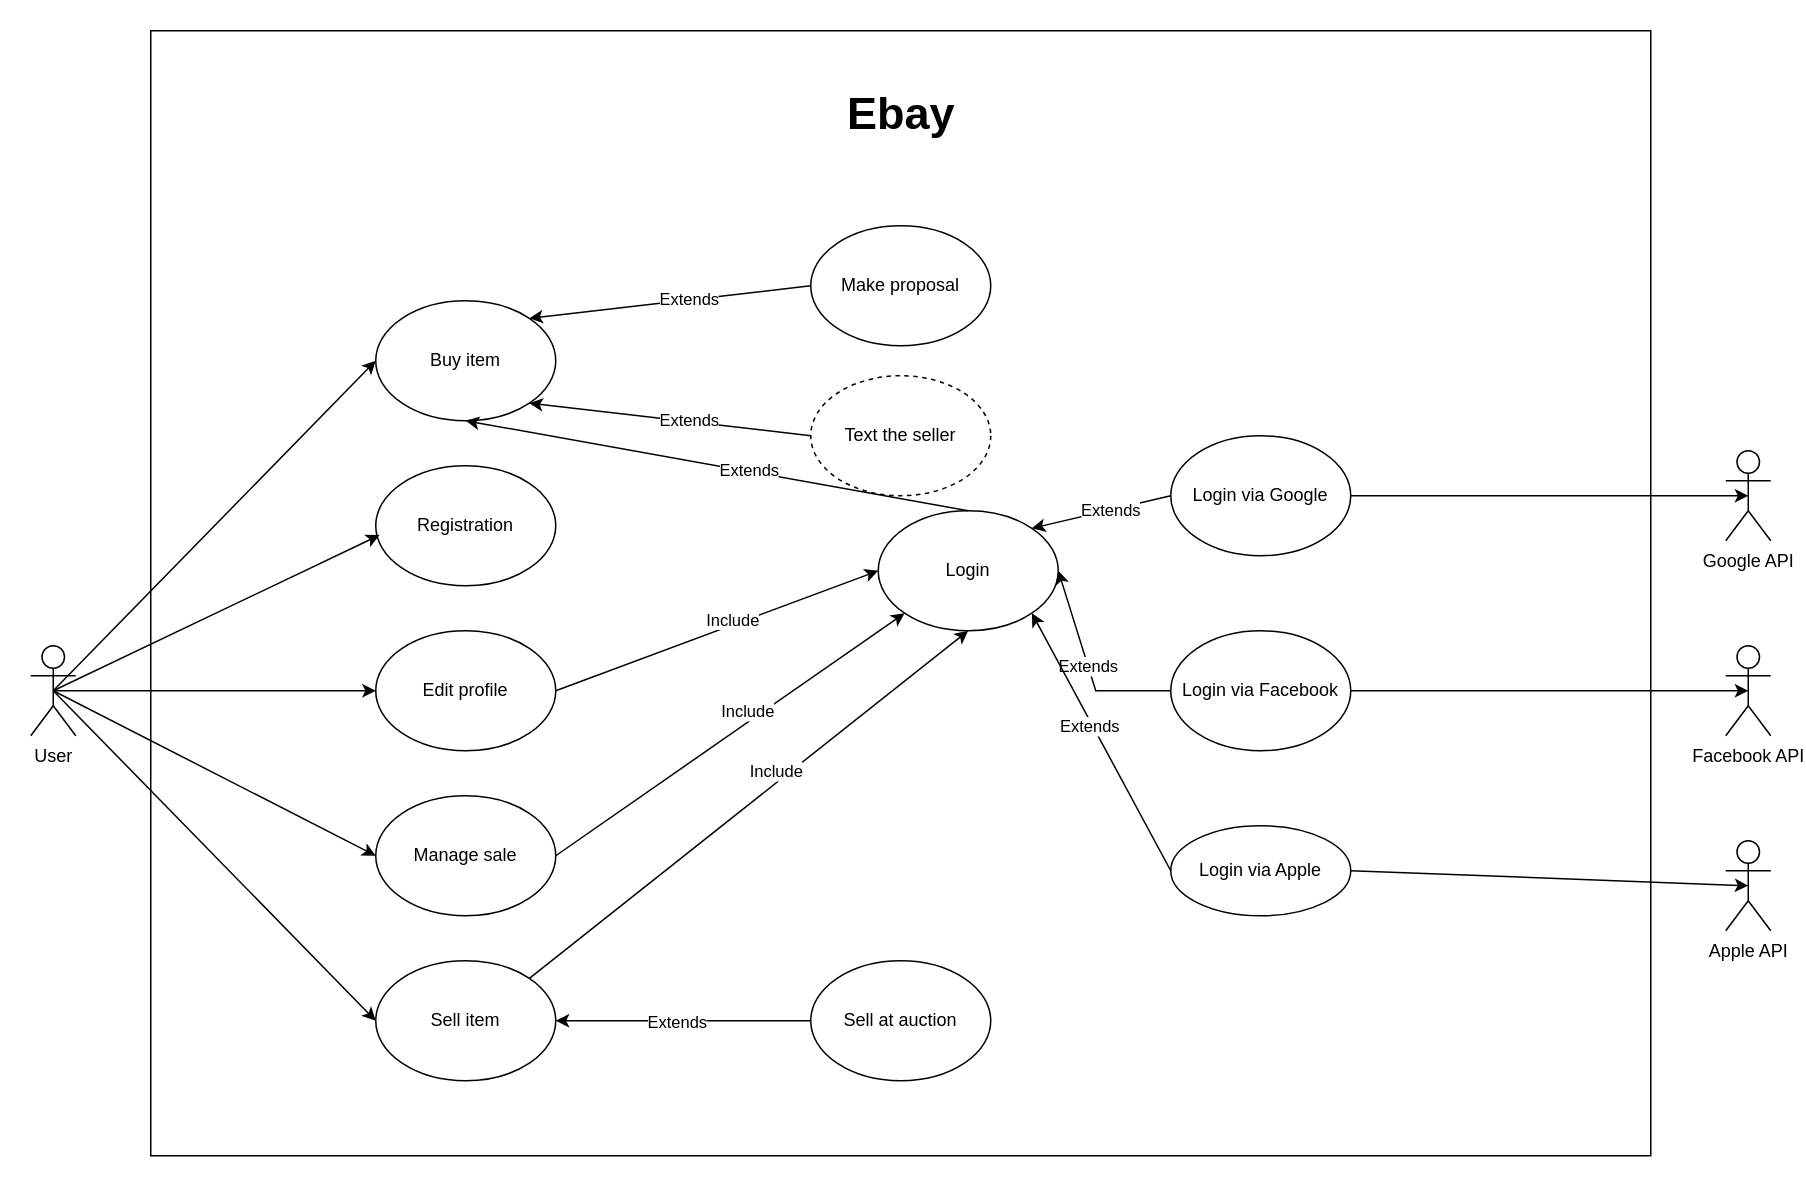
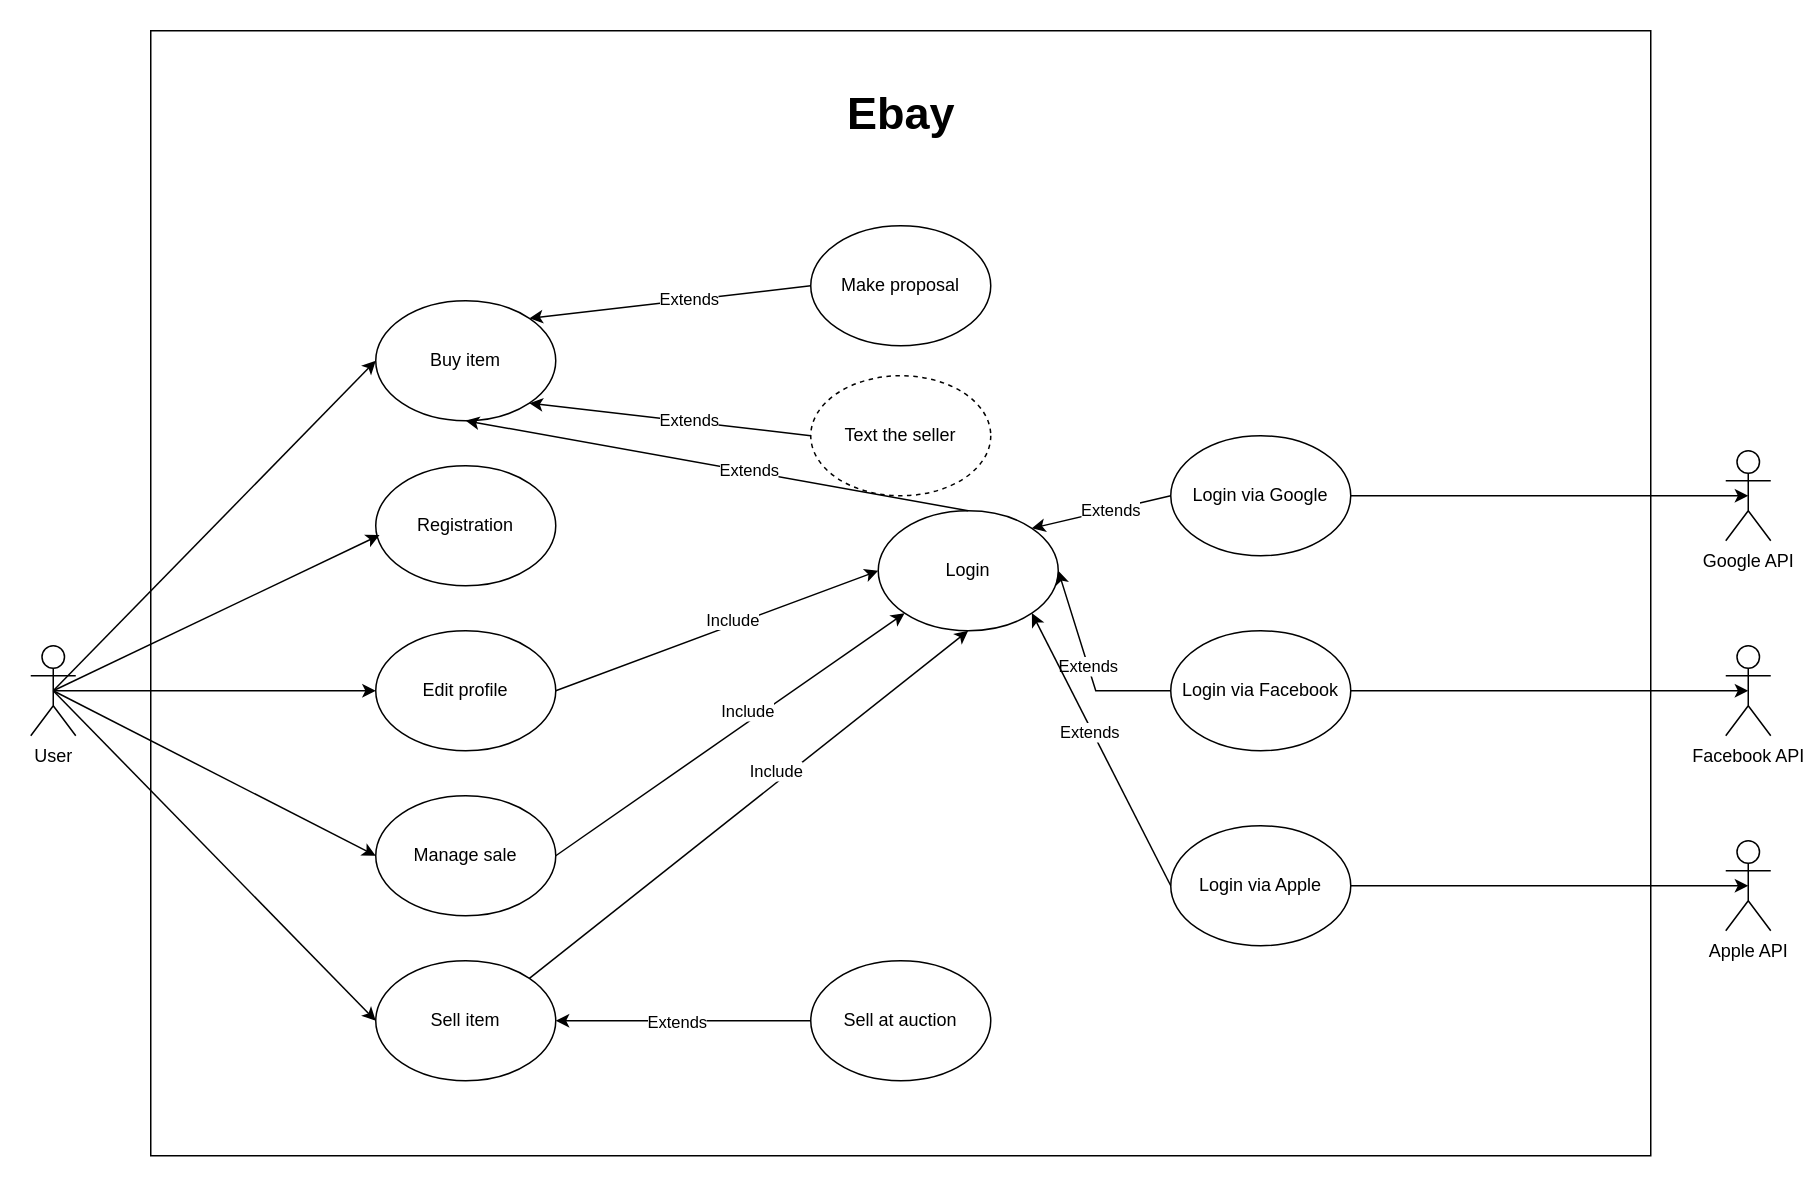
node "Login via Apple": size 180x90 -> 180x120
